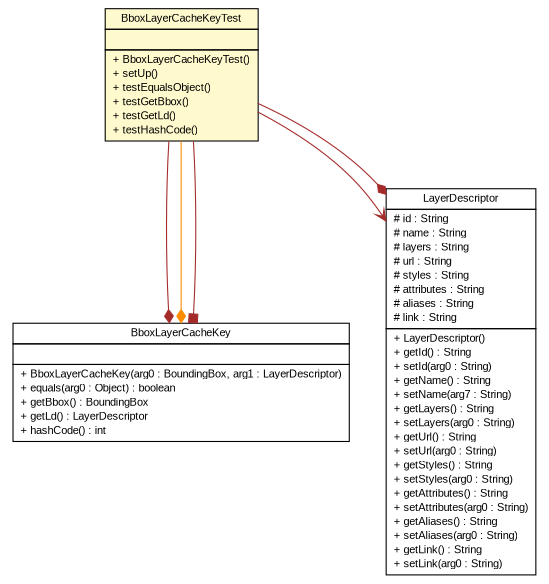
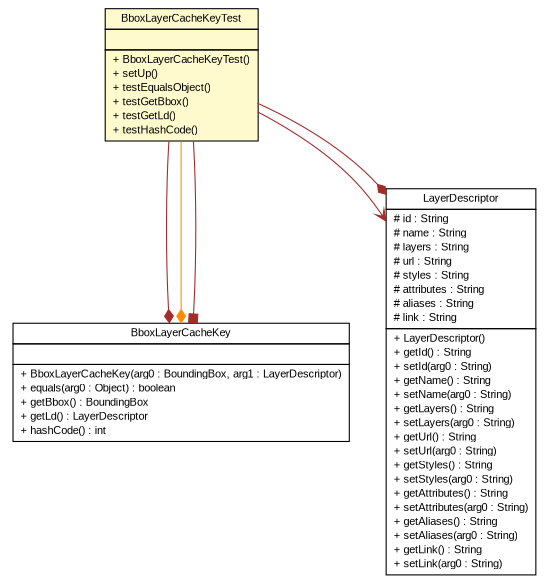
node "LayerDescriptor": text "+ setName(arg7 : String)" -> "+ setName(arg0 : String)"
